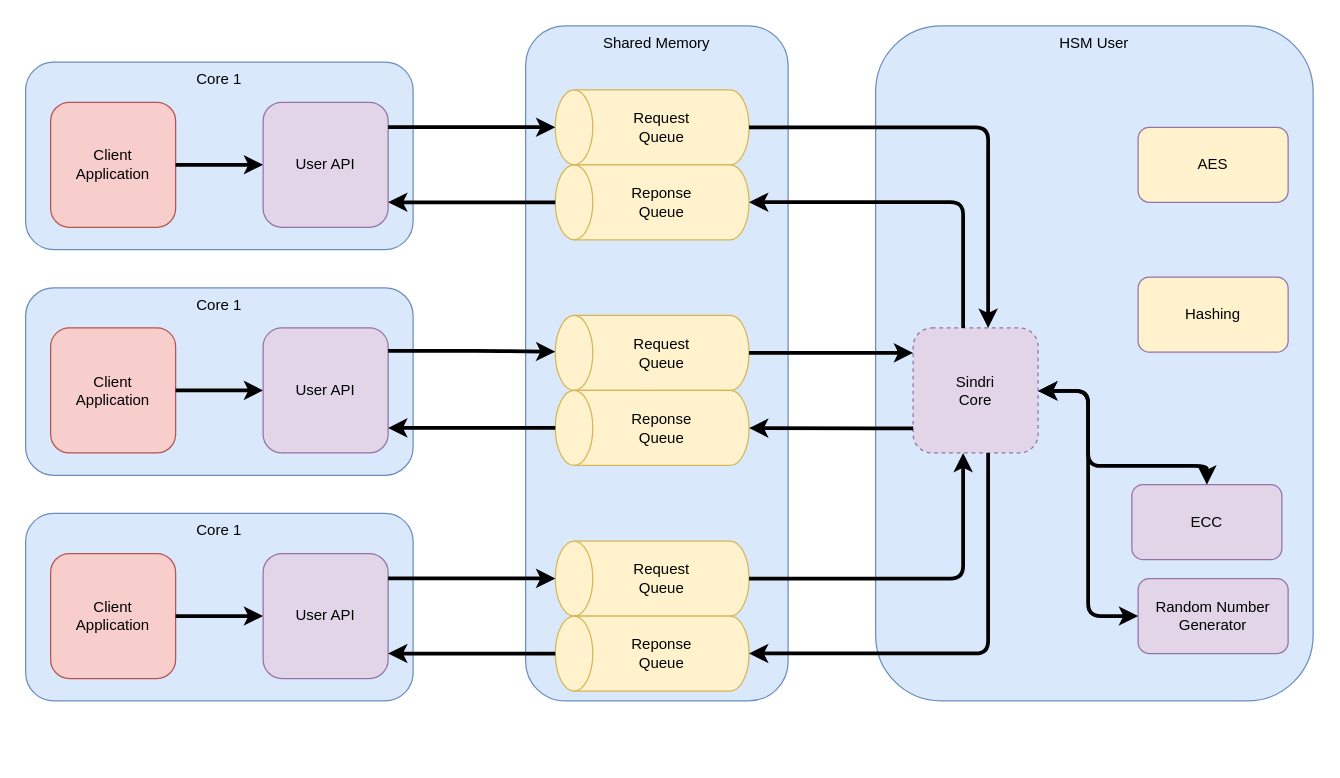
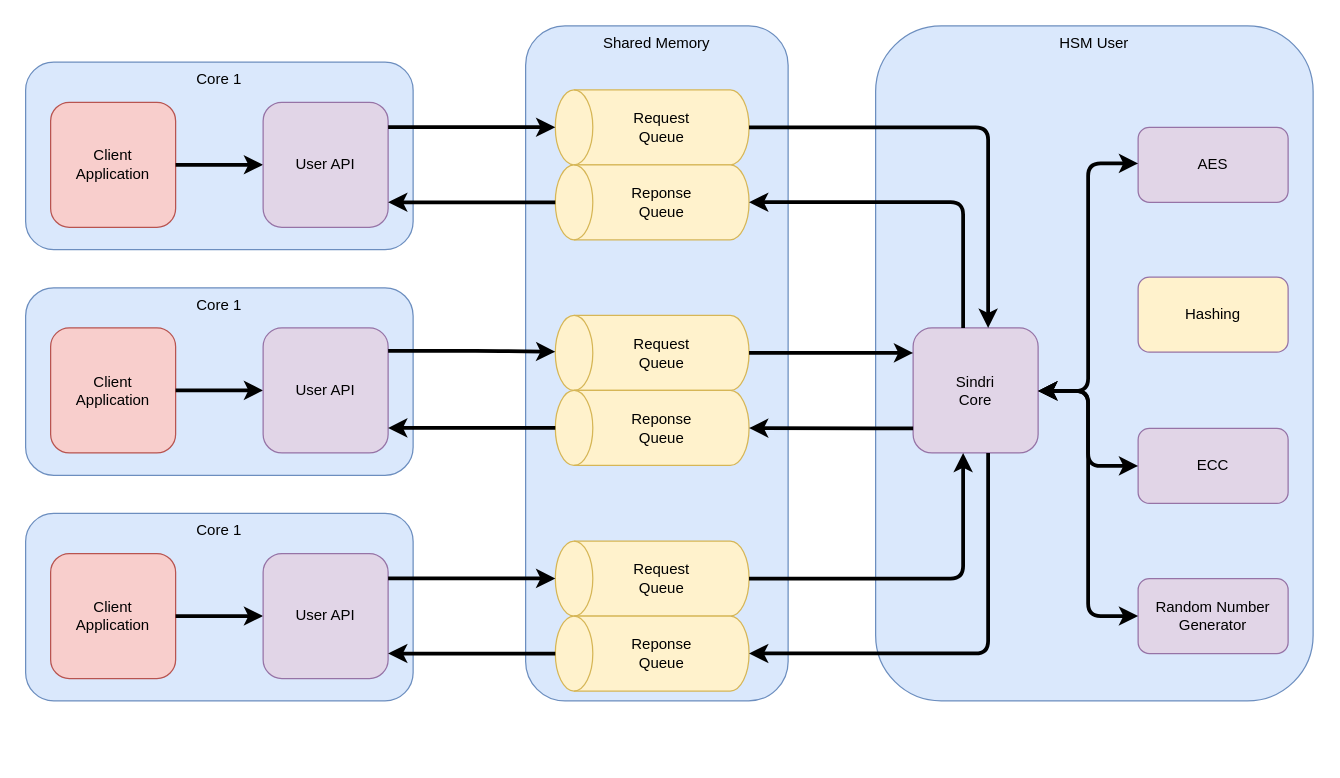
node "AES": fillcolor #fff2cc -> #e1d5e7
edge "AES" -- "Sindri Core": added
node "Sindri Core": style dashed -> solid
node "ECC": moved (1207, 522) -> (1213, 466)
